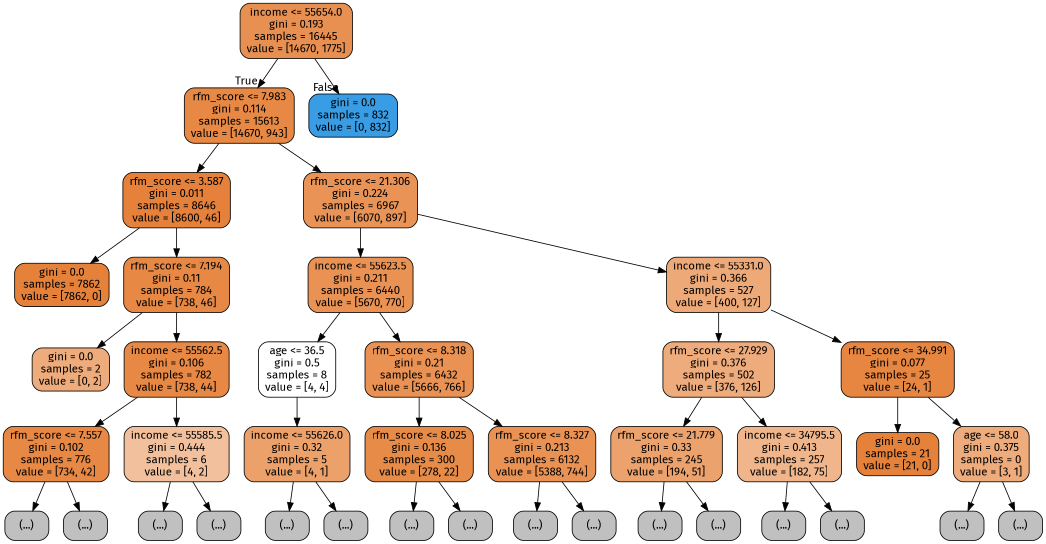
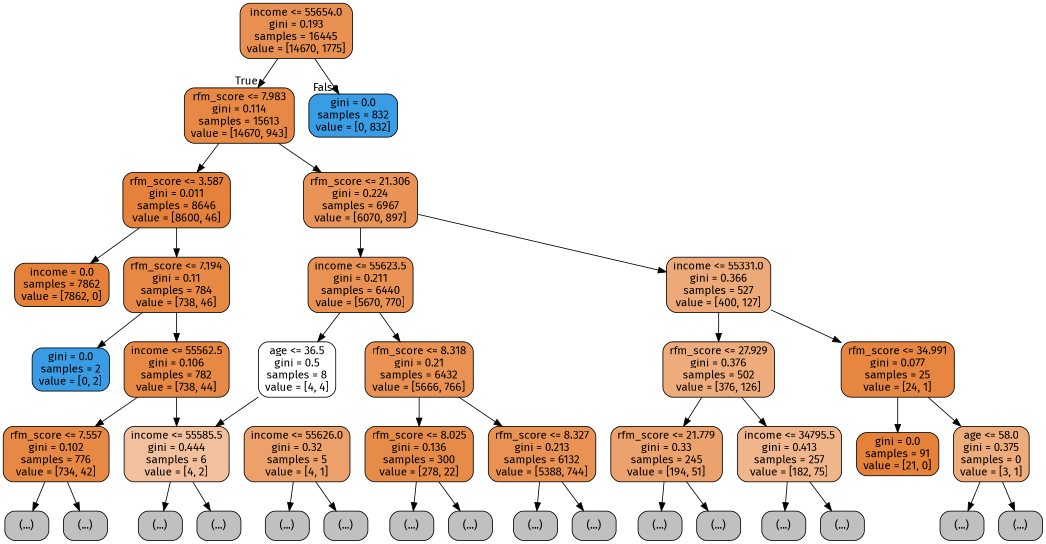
node "gini = 0.0 samples = 7862 value = [7862, 0]": label "gini = 0.0 samples = 7862 value = [7862, 0]" -> "income = 0.0 samples = 7862 value = [7862, 0]"
node "gini = 0.0 samples = 2 value = [0, 2]": fillcolor #e58139aa -> #399de5ff
edge "age <= 36.5 gini = 0.5 samples = 8 value = [4, 4]" -> "income <= 55626.0 gini = 0.32 samples = 5 value = [4, 1]": now "age <= 36.5 gini = 0.5 samples = 8 value = [4, 4]" -> "income <= 55585.5 gini = 0.444 samples = 6 value = [4, 2]"
node "gini = 0.0 samples = 21 value = [21, 0]": label "gini = 0.0 samples = 21 value = [21, 0]" -> "gini = 0.0 samples = 91 value = [21, 0]"
